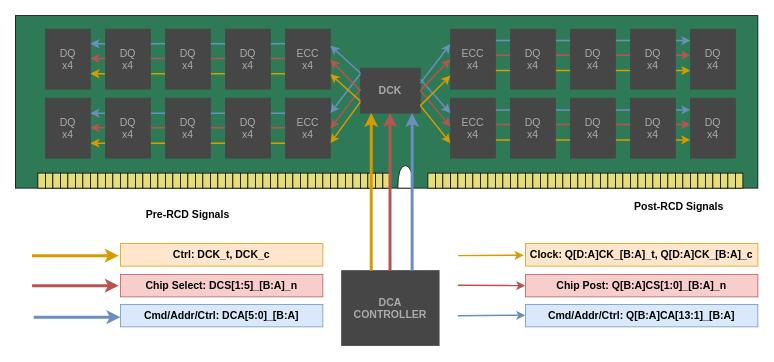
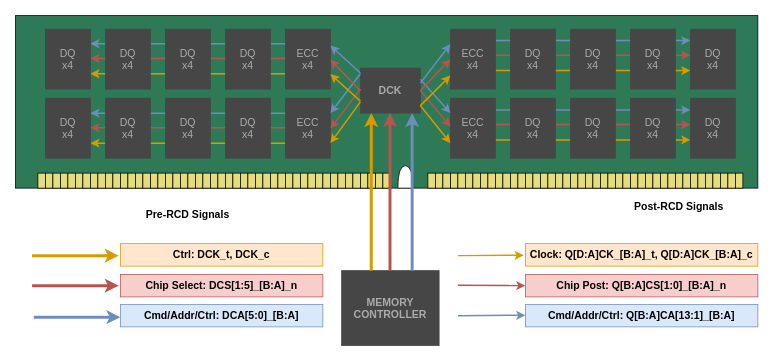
node "DCA CONTROLLER": label "DCA CONTROLLER" -> "MEMORY CONTROLLER"
